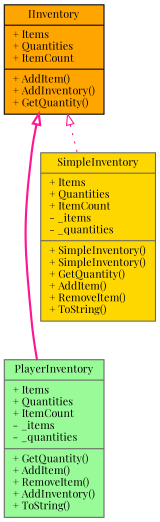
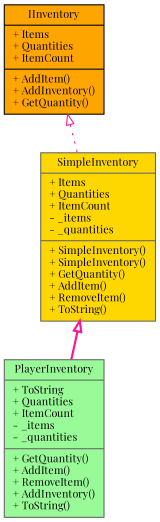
edge "PlayerInventory" -> "IInventory": now "PlayerInventory" -> "SimpleInventory"
node "PlayerInventory": text "+ Items" -> "+ ToString"
